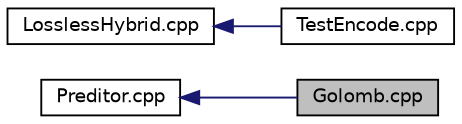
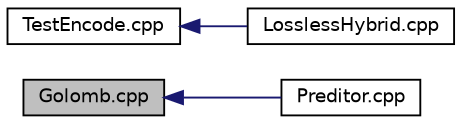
edge "TestEncode.cpp" -> "LosslessHybrid.cpp": reversed
edge "Golomb.cpp" -> "Preditor.cpp": reversed
